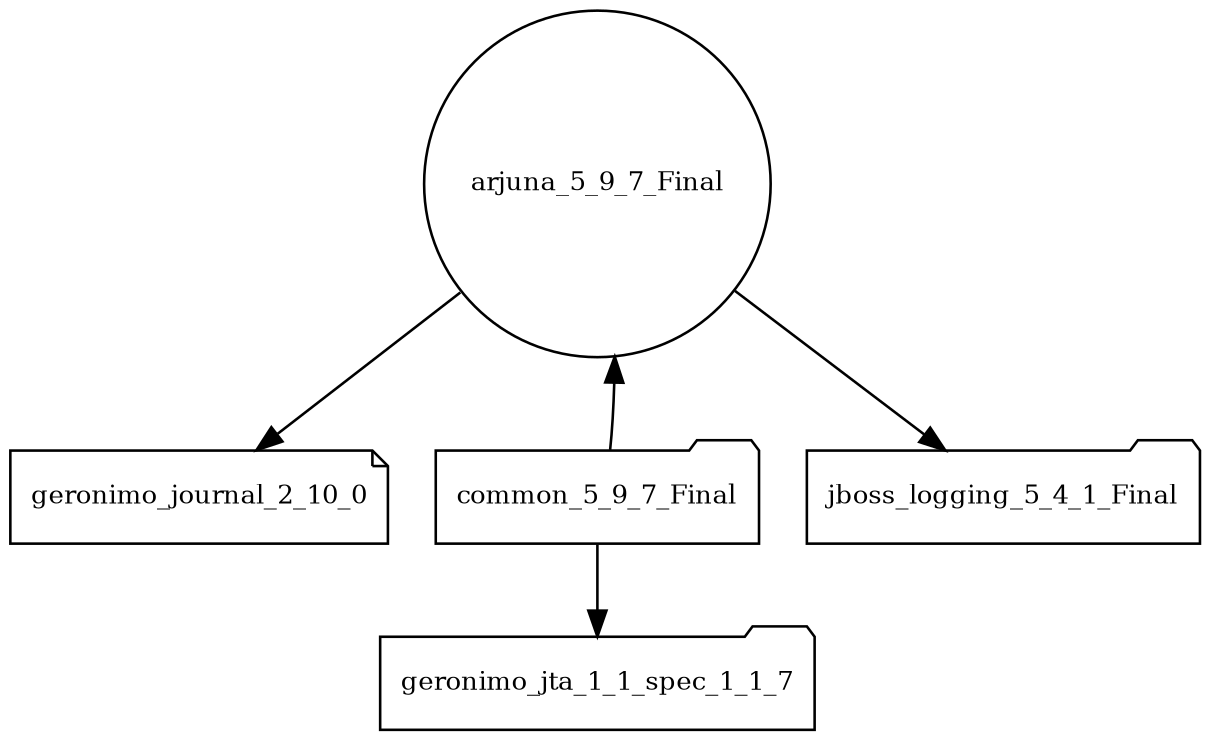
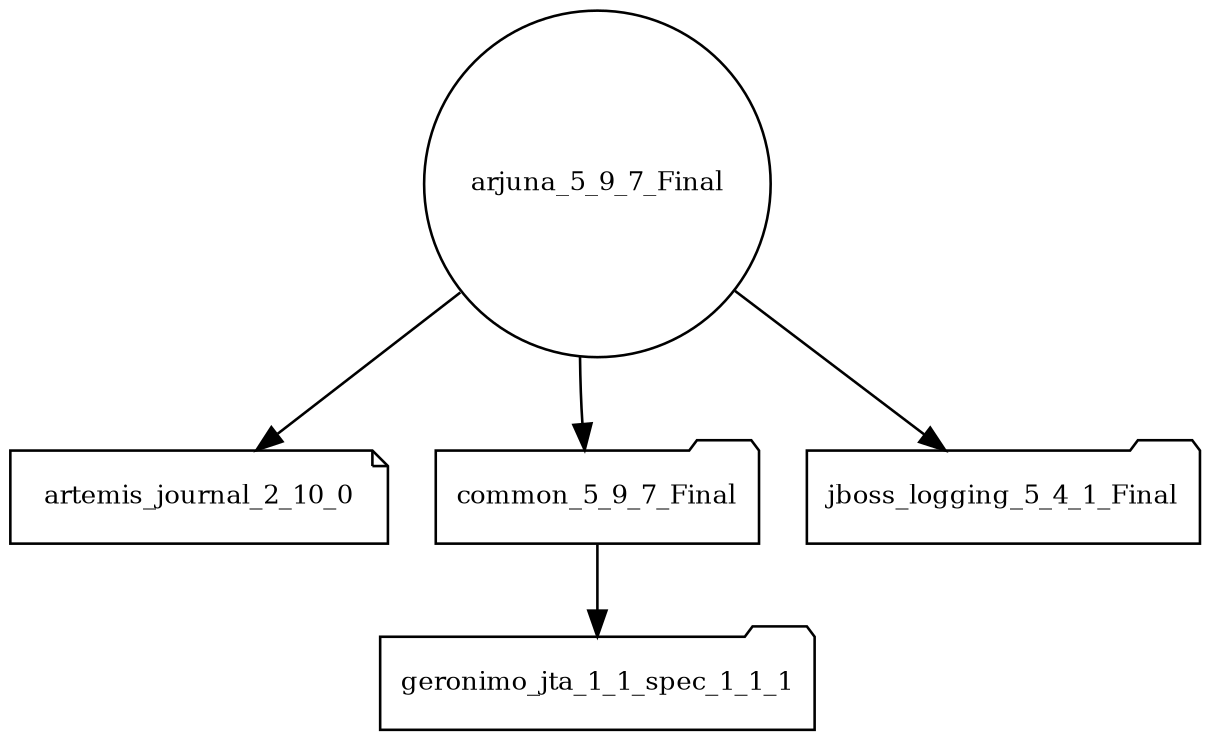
edge "common_5_9_7_Final" -> "arjuna_5_9_7_Final": reversed
node "geronimo_journal_2_10_0": label "geronimo_journal_2_10_0" -> "artemis_journal_2_10_0"
node "geronimo_jta_1_1_spec_1_1_7": label "geronimo_jta_1_1_spec_1_1_7" -> "geronimo_jta_1_1_spec_1_1_1"
